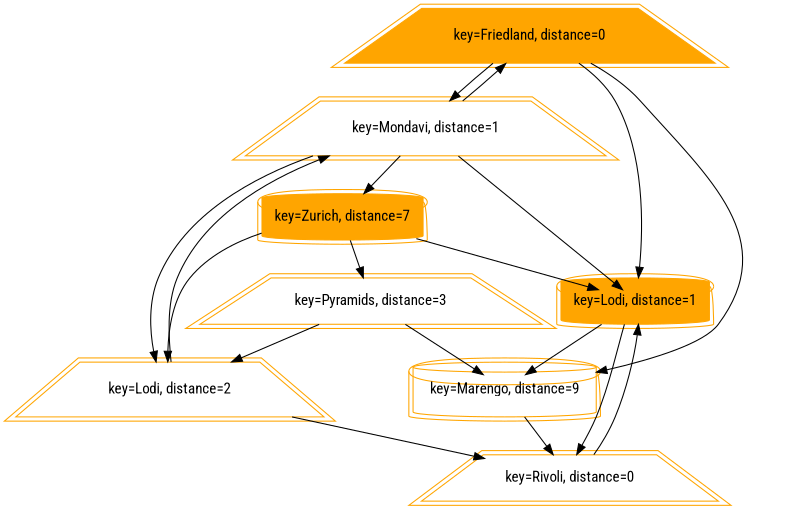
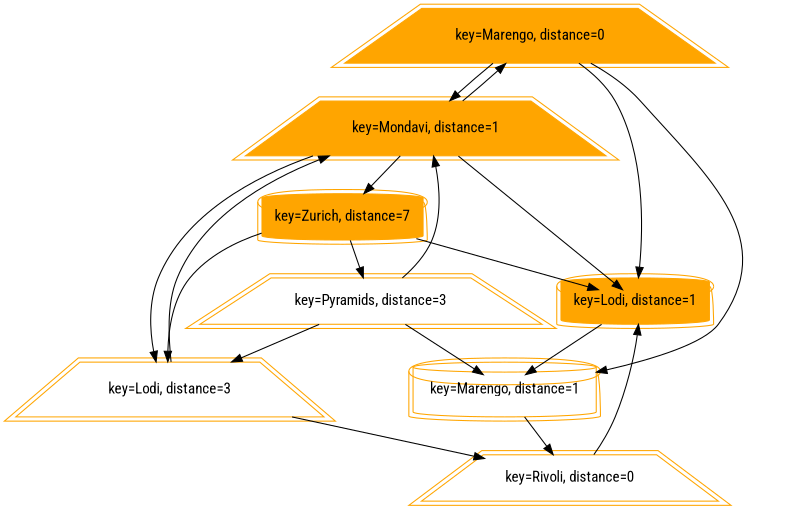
node "key=Friedland, distance=0": label "key=Friedland, distance=0" -> "key=Marengo, distance=0"
node "key=Mondavi, distance=1": fillcolor white -> orange
edge "key=Pyramids, distance=3" -> "key=Mondavi, distance=1": added
edge "key=Lodi, distance=1" -> "key=Rivoli, distance=0": removed
node "key=Lodi, distance=2": label "key=Lodi, distance=2" -> "key=Lodi, distance=3"
node "key=Marengo, distance=9": label "key=Marengo, distance=9" -> "key=Marengo, distance=1"
